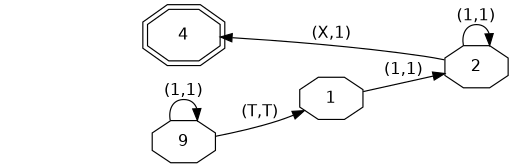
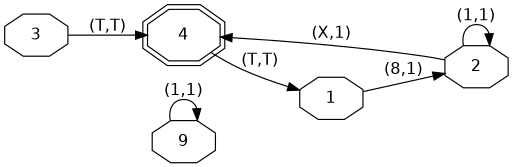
node "3": added
edge "1" -> "2": label "(1,1)" -> "(8,1)"
edge "9" -> "1": now "4" -> "1"
